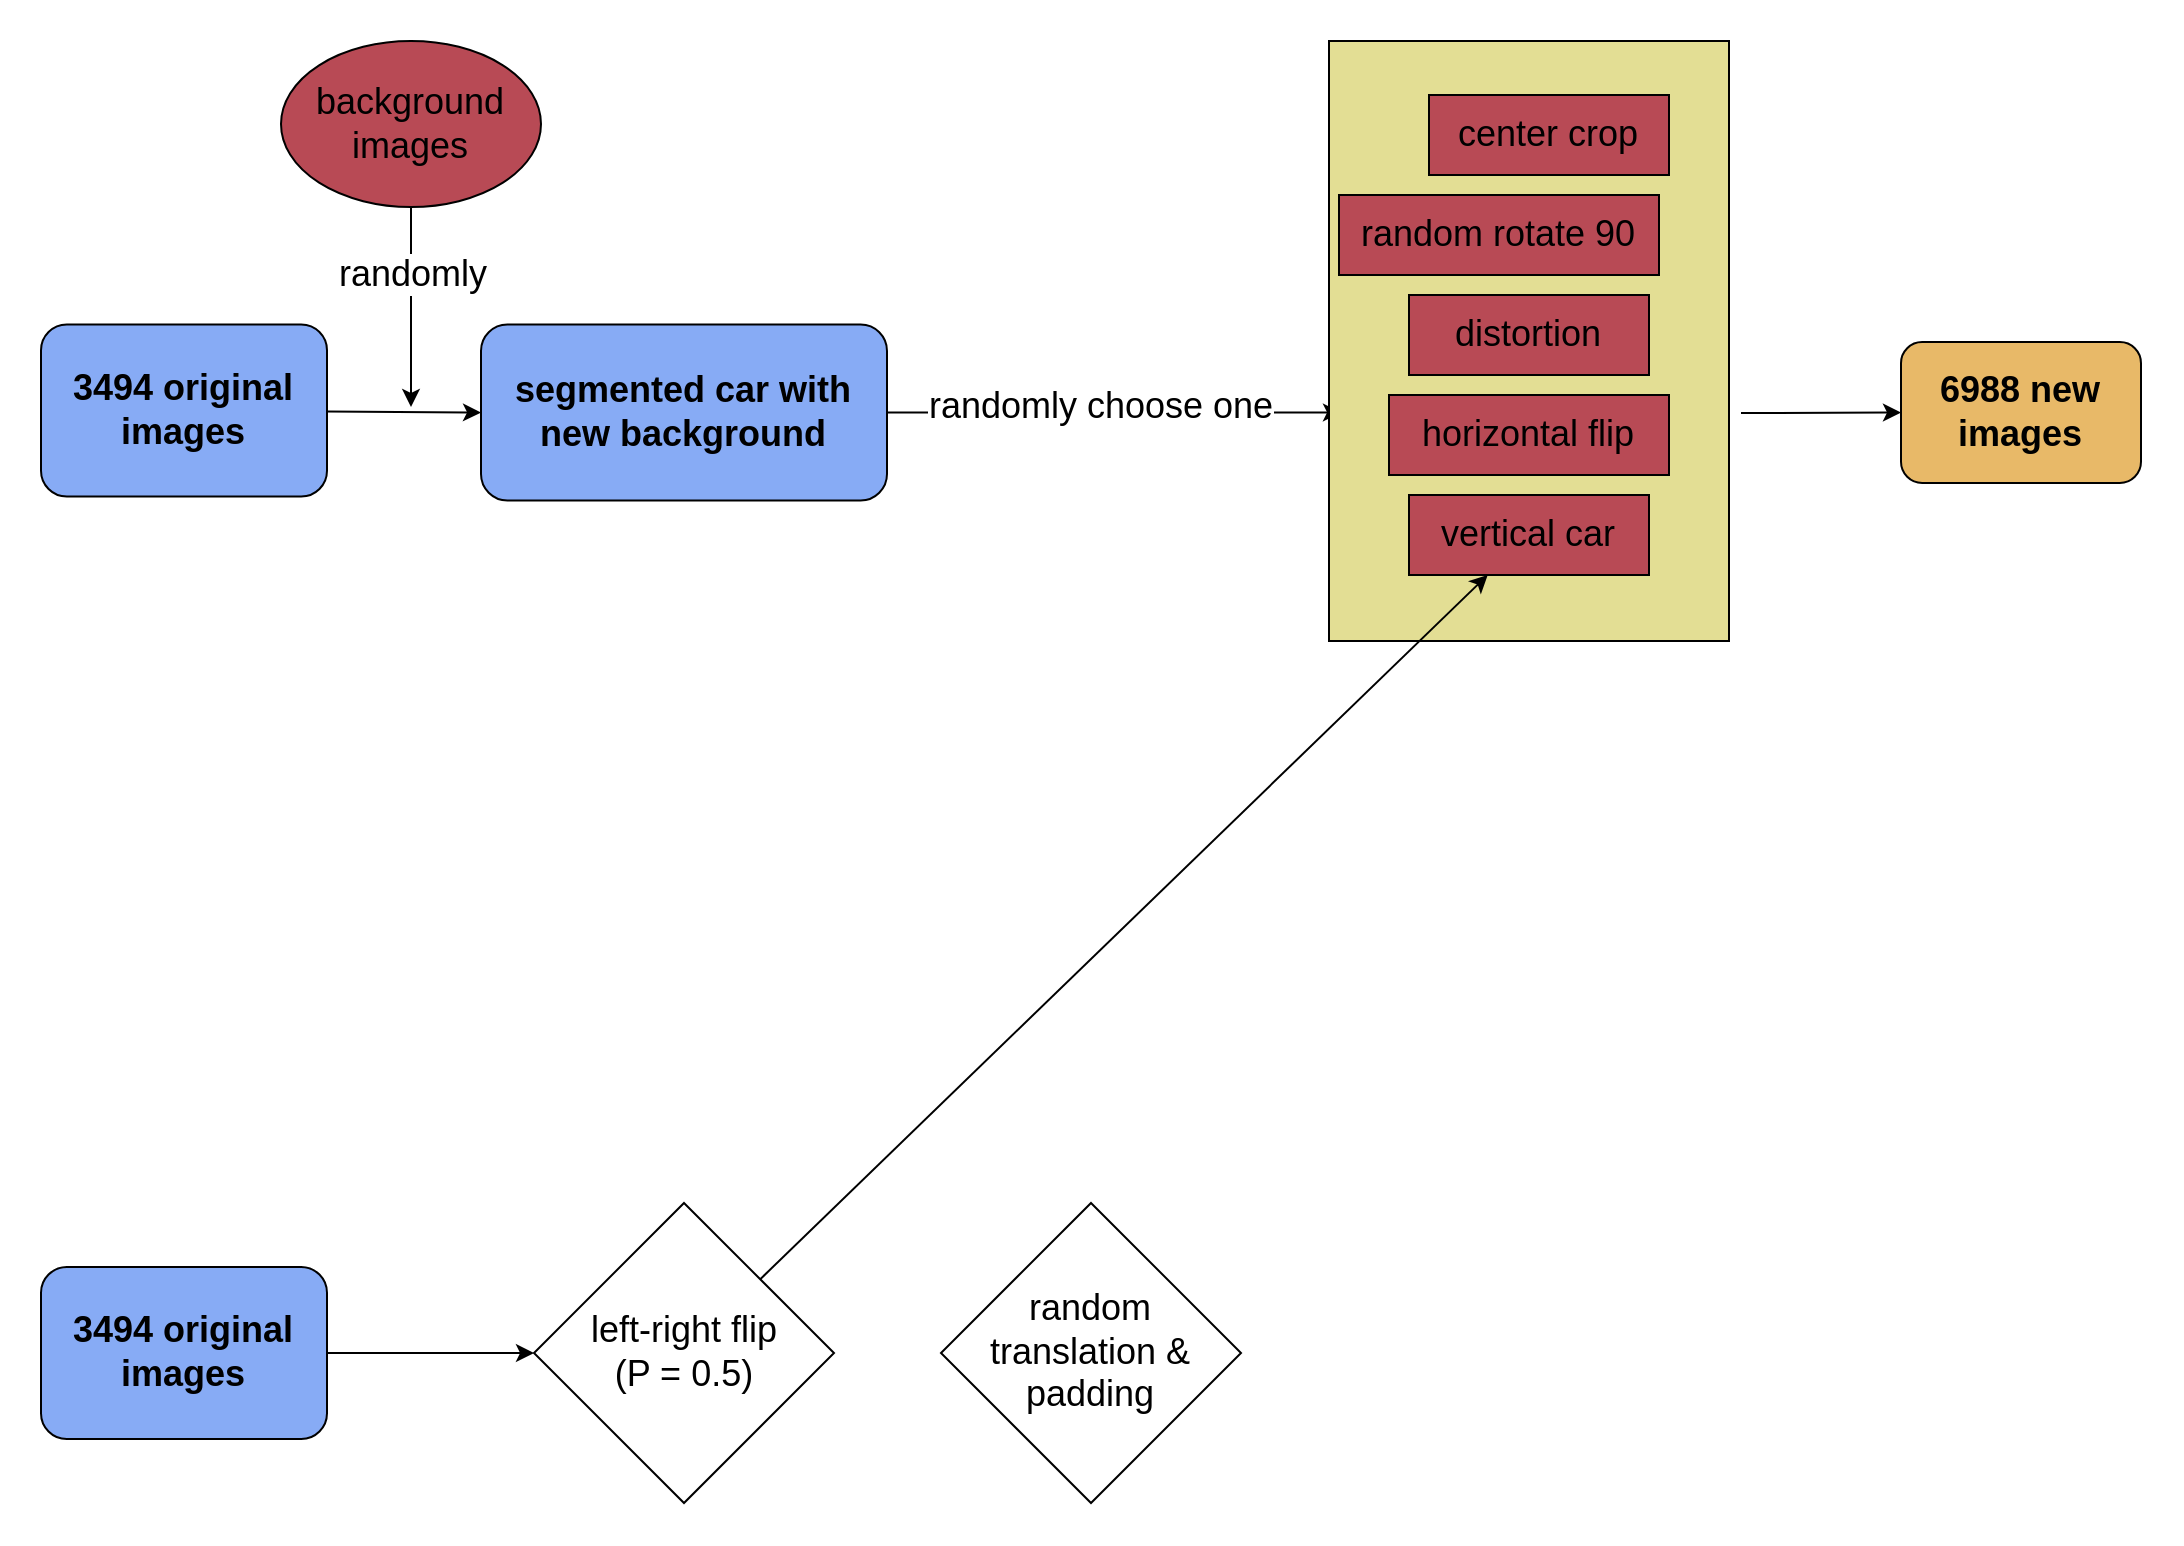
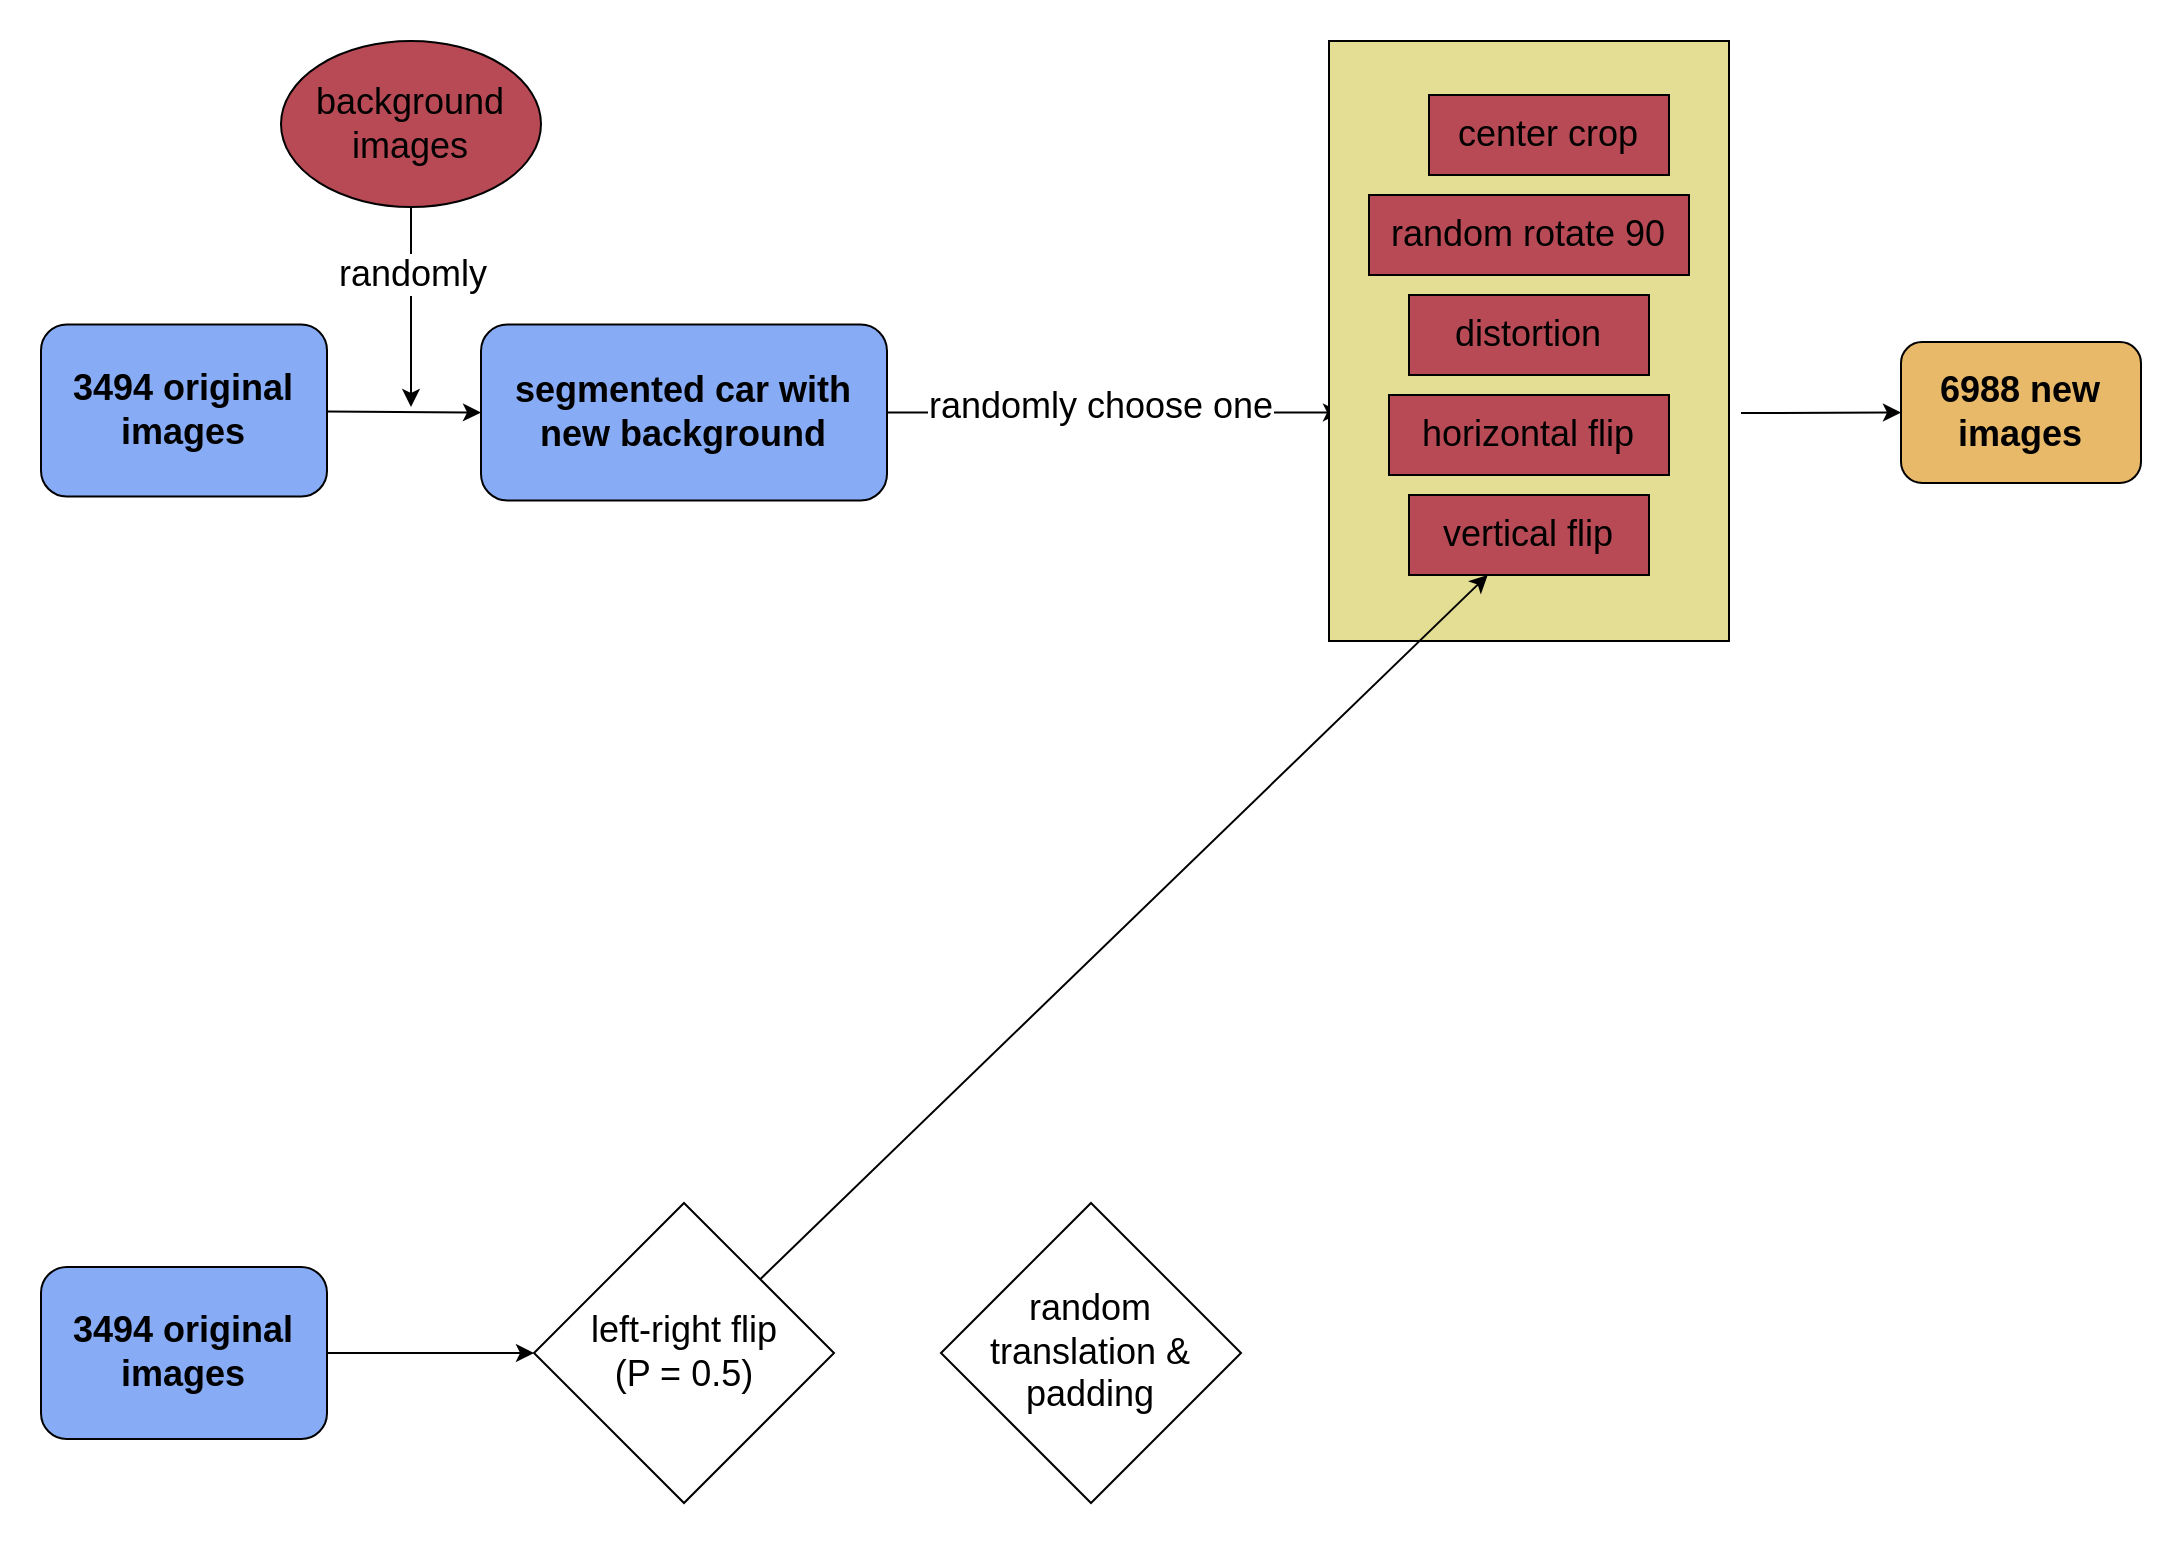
node "random rotate 90": moved (1499, 235) -> (1529, 235)
node "vertical car": label "vertical car" -> "vertical flip"
